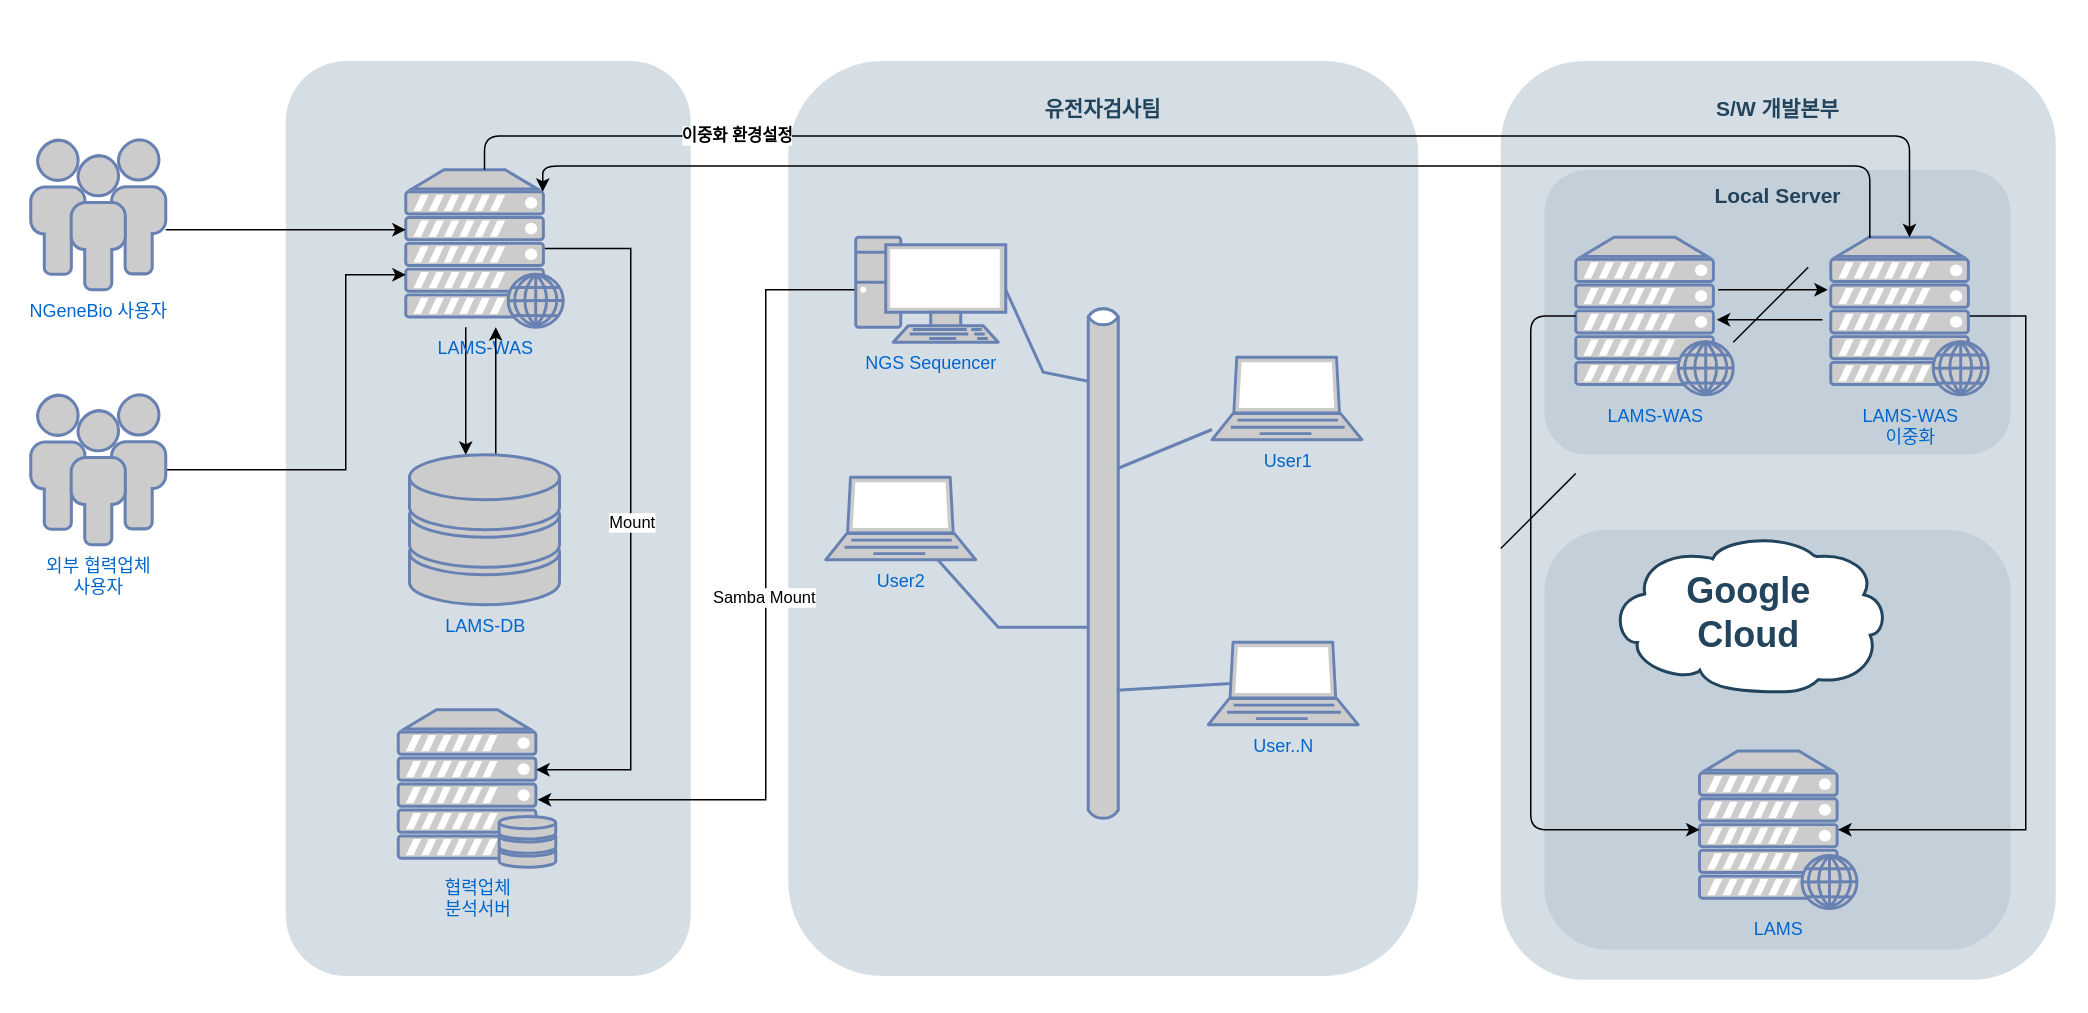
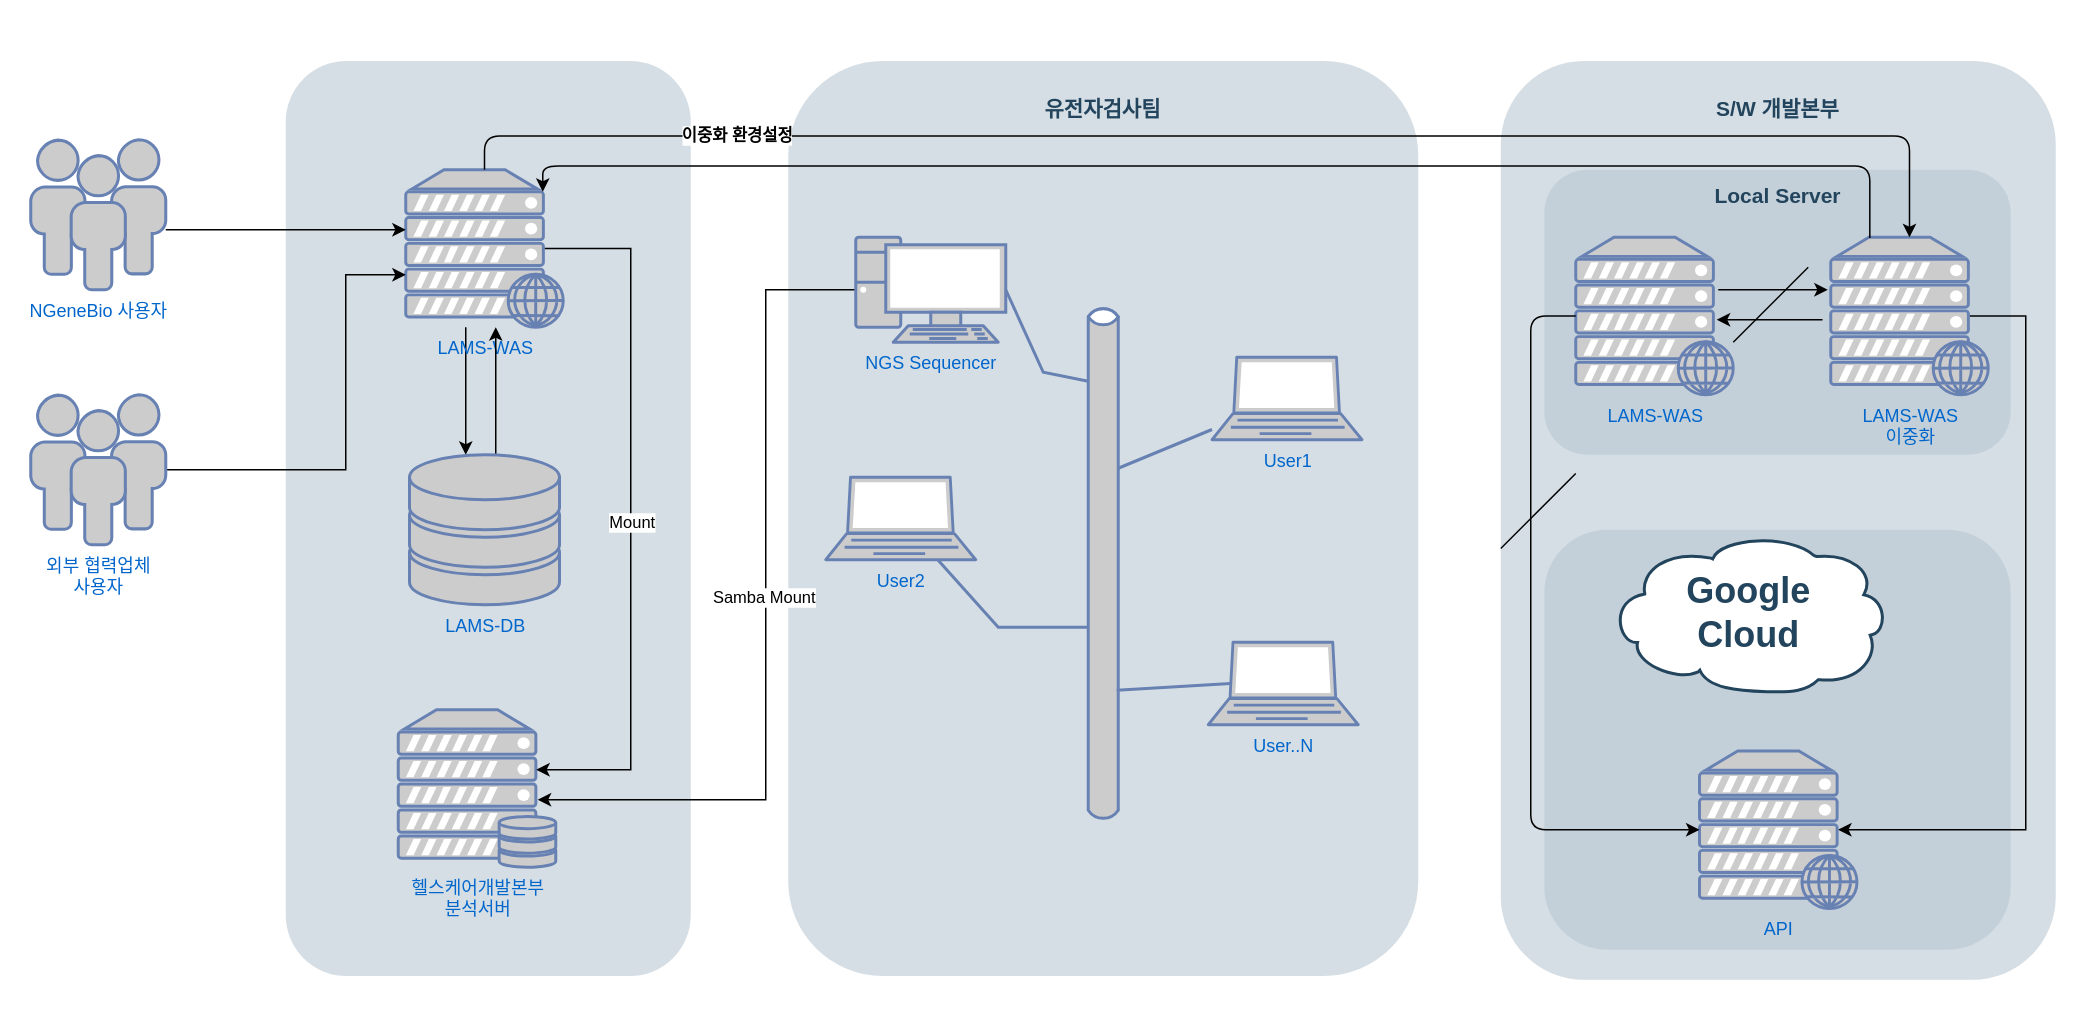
node "협력업체 분석서버": label "협력업체 분석서버" -> "헬스케어개발본부 분석서버"
node "LAMS": label "LAMS" -> "API"
